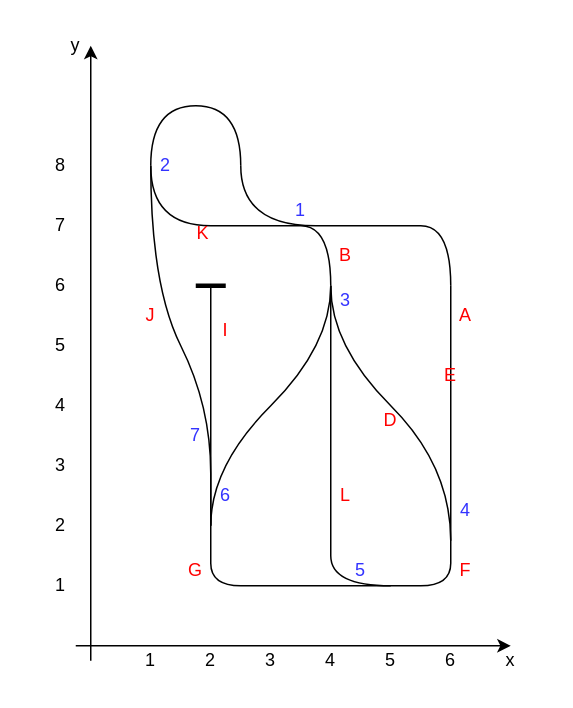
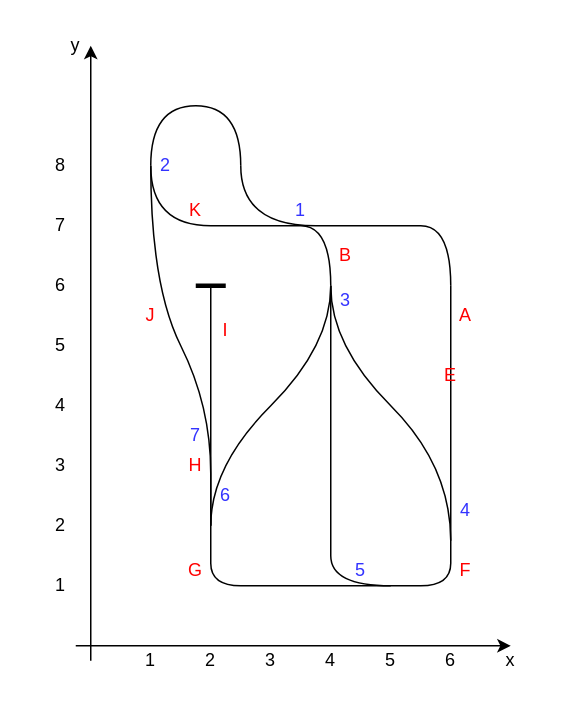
node "K": moved (203, 233) -> (196, 211)
node "D": removed
node "H": added
node "L": removed
